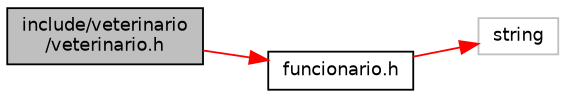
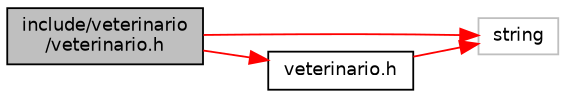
edge "include/veterinario /veterinario.h" -> "string": added
node "funcionario.h": label "funcionario.h" -> "veterinario.h"
